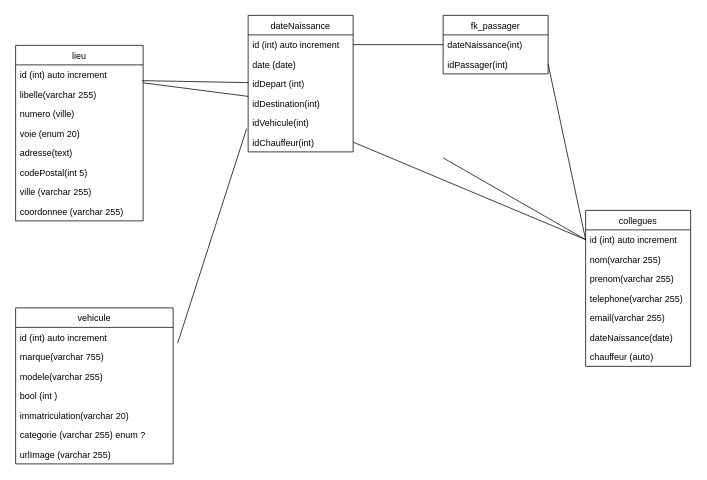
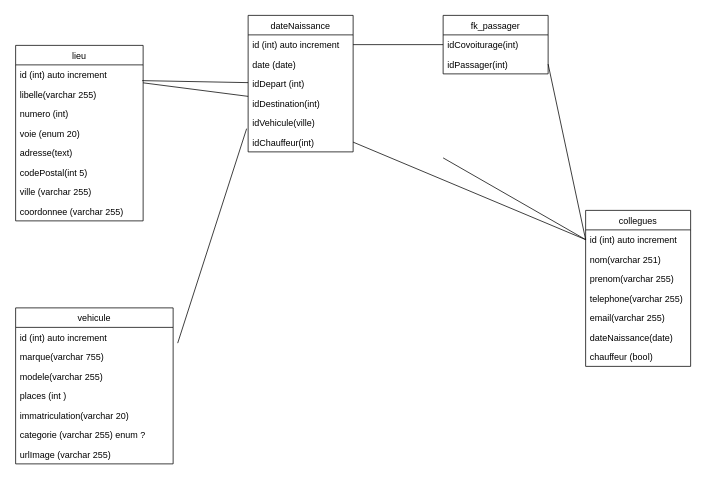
node "dateNaissance(int)": label "dateNaissance(int)" -> "idCovoiturage(int)"
node "numero (ville)": label "numero (ville)" -> "numero (int)"
node "idVehicule(int)": label "idVehicule(int)" -> "idVehicule(ville)"
node "nom(varchar 255)": label "nom(varchar 255)" -> "nom(varchar 251)"
node "chauffeur (auto)": label "chauffeur (auto)" -> "chauffeur (bool)"
node "bool (int )": label "bool (int )" -> "places (int )"
